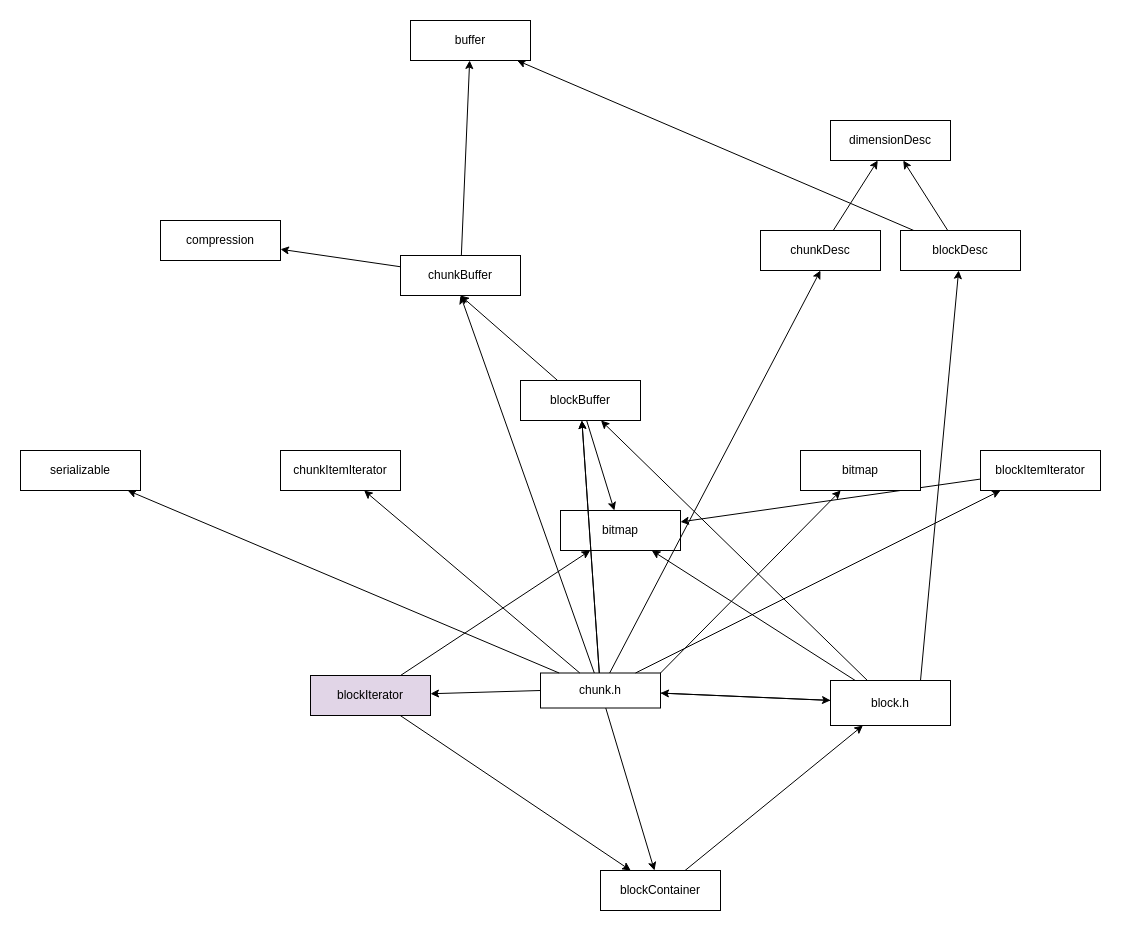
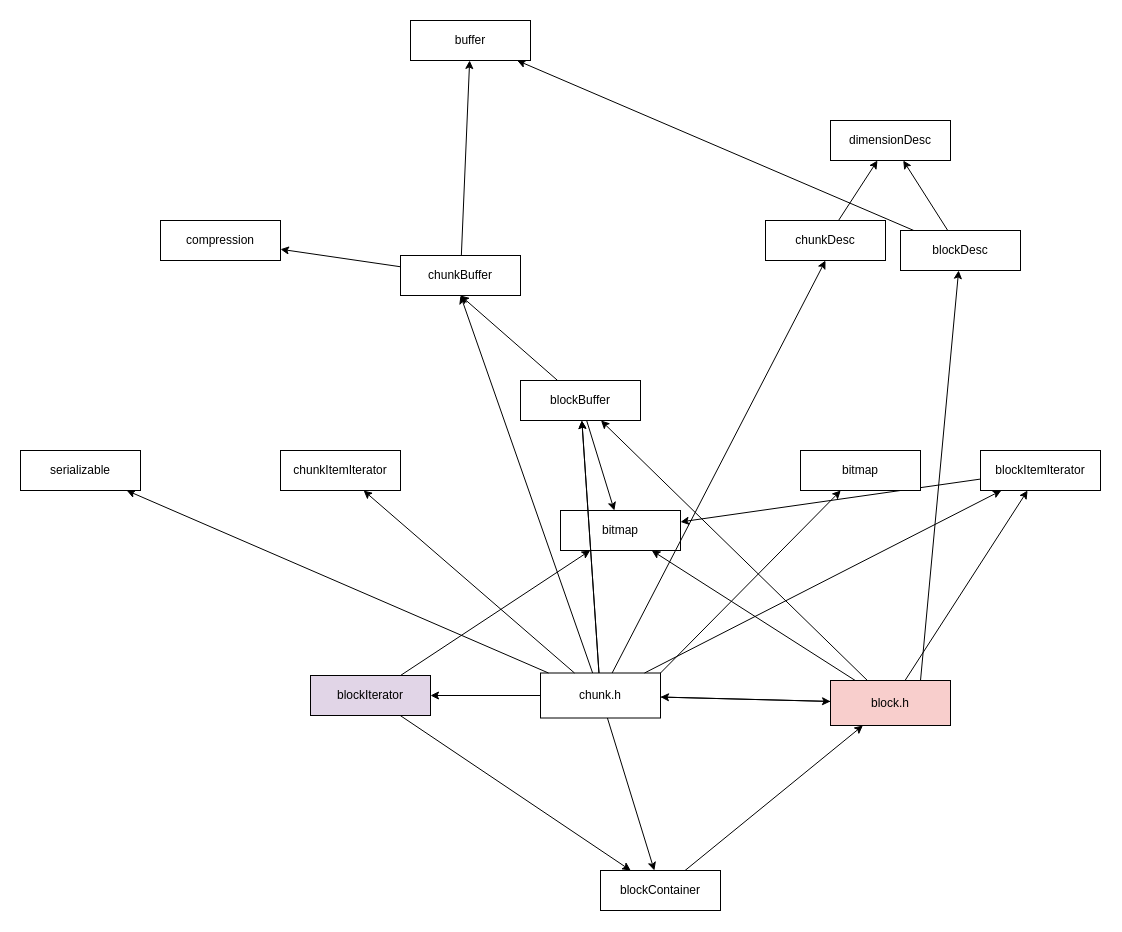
node "chunkDesc": moved (821, 251) -> (826, 241)
edge "block.h" -> "blockItemIterator": added
node "chunk.h": size 120x35 -> 120x45
node "block.h": fillcolor #ffffff -> #f8cecc
